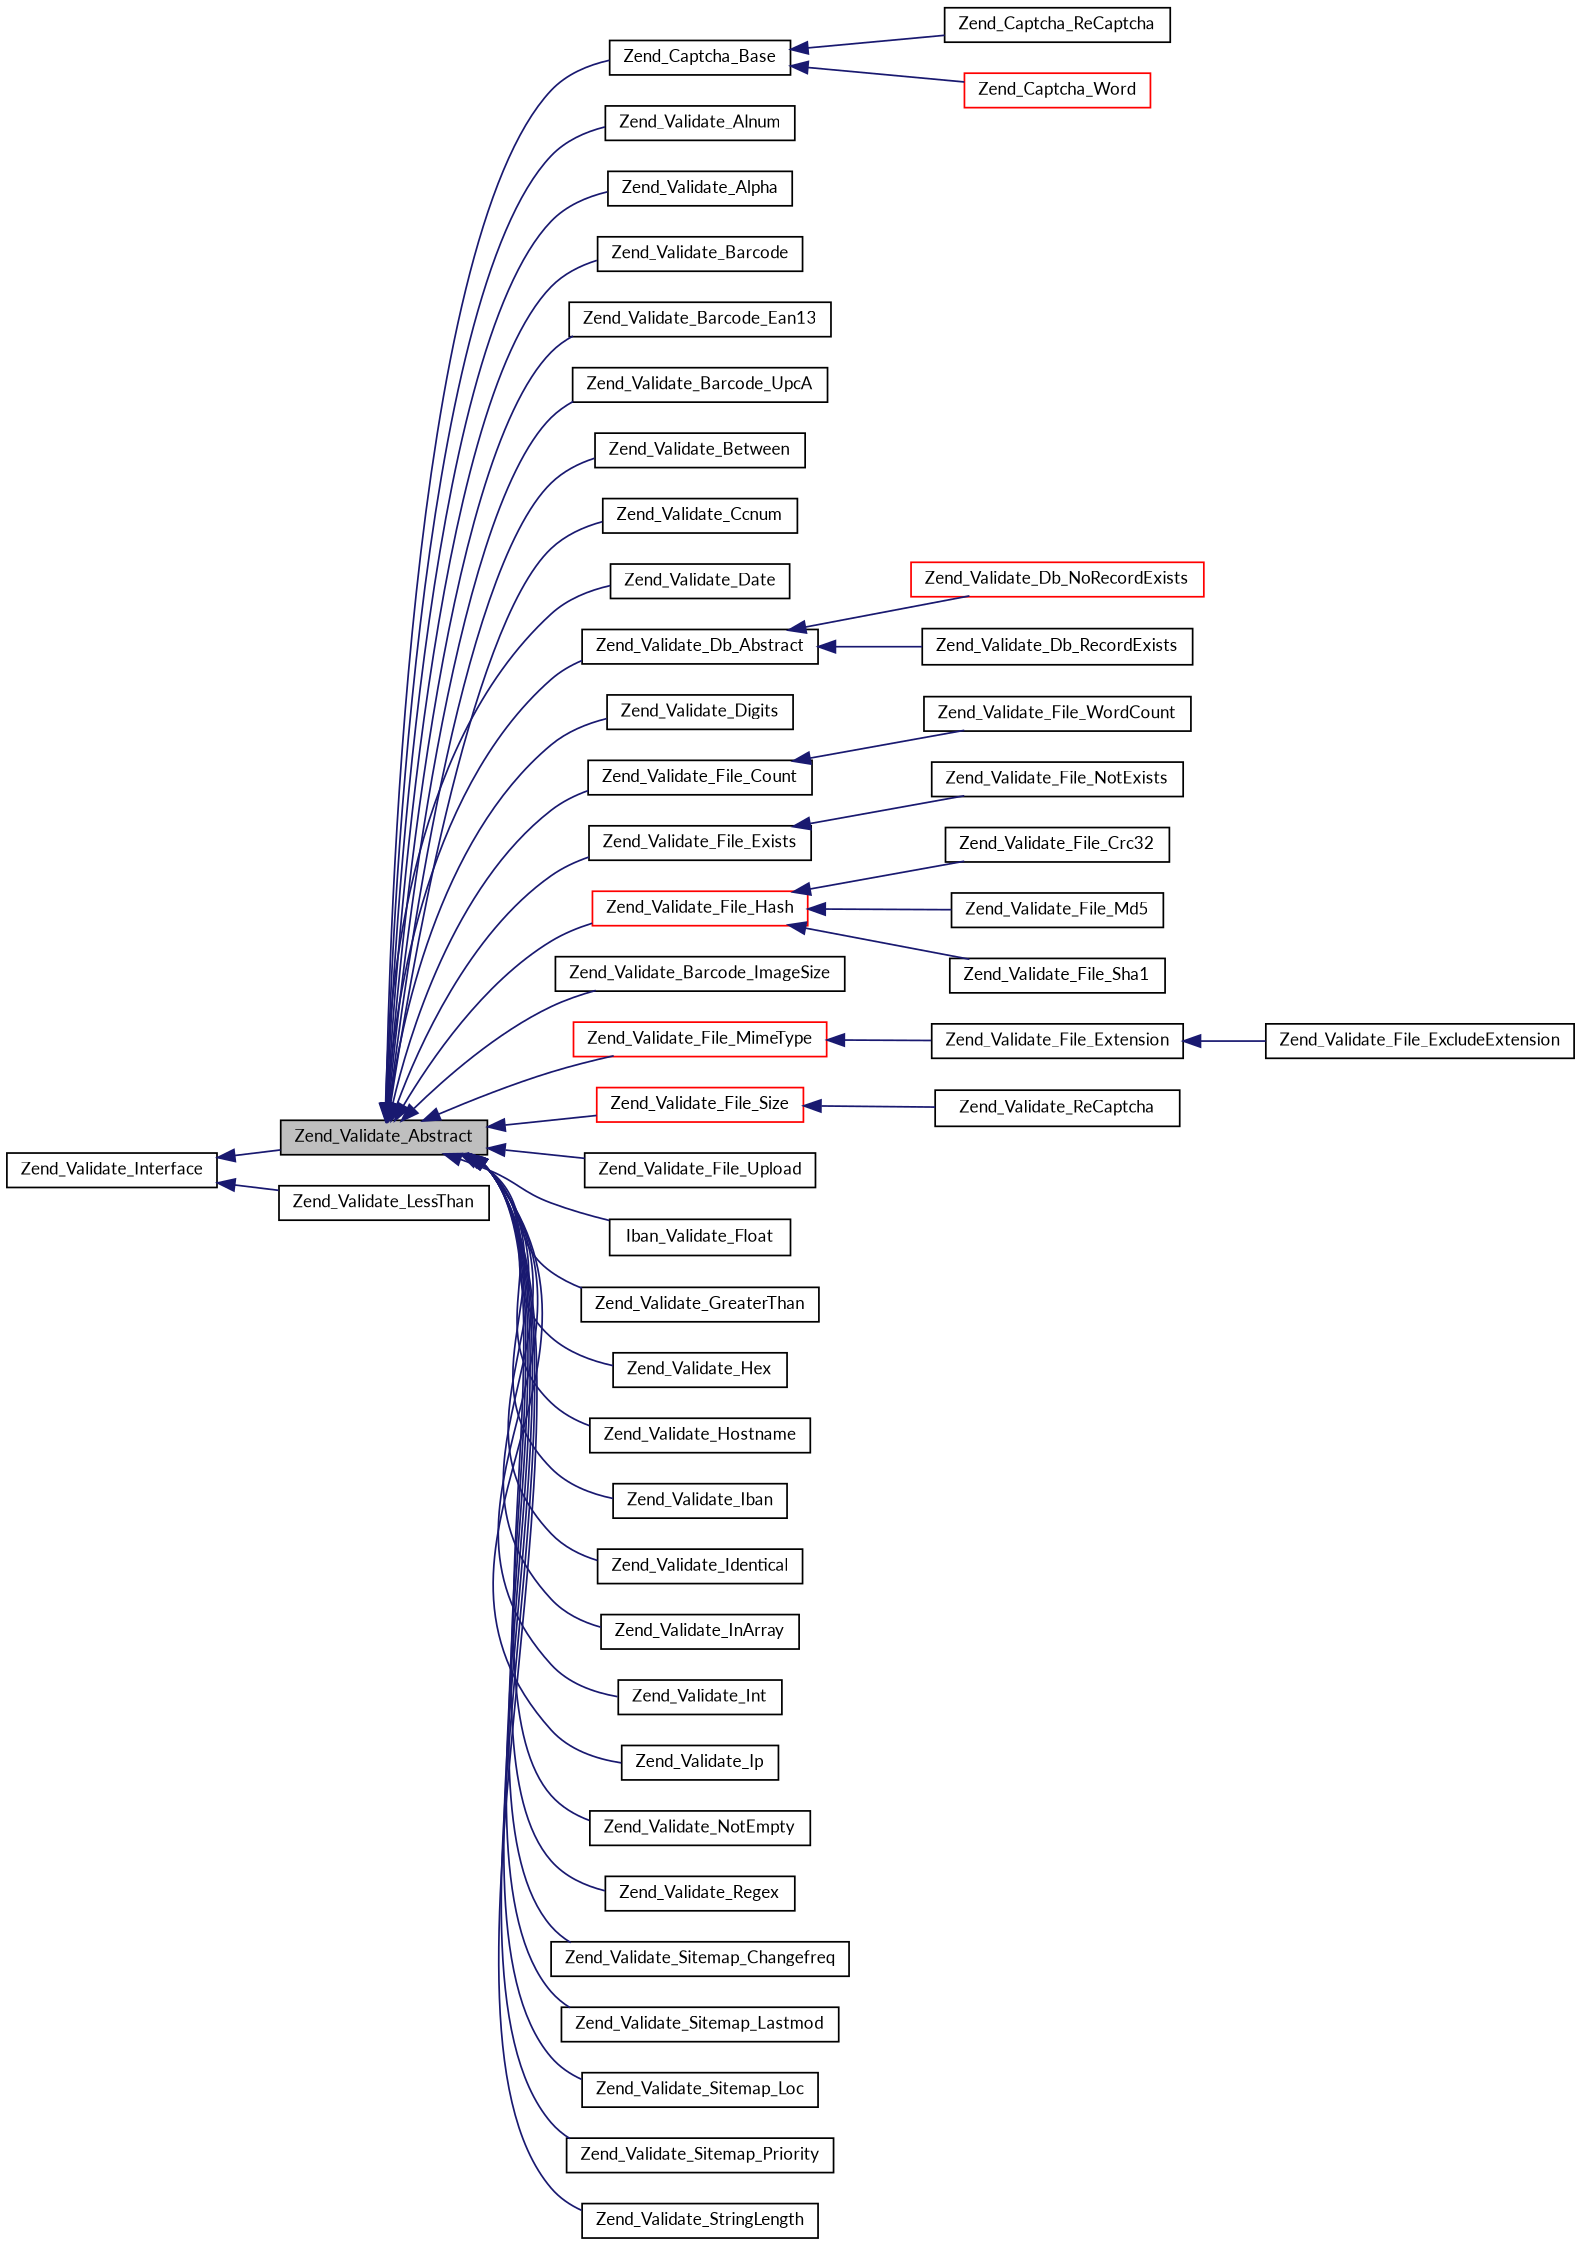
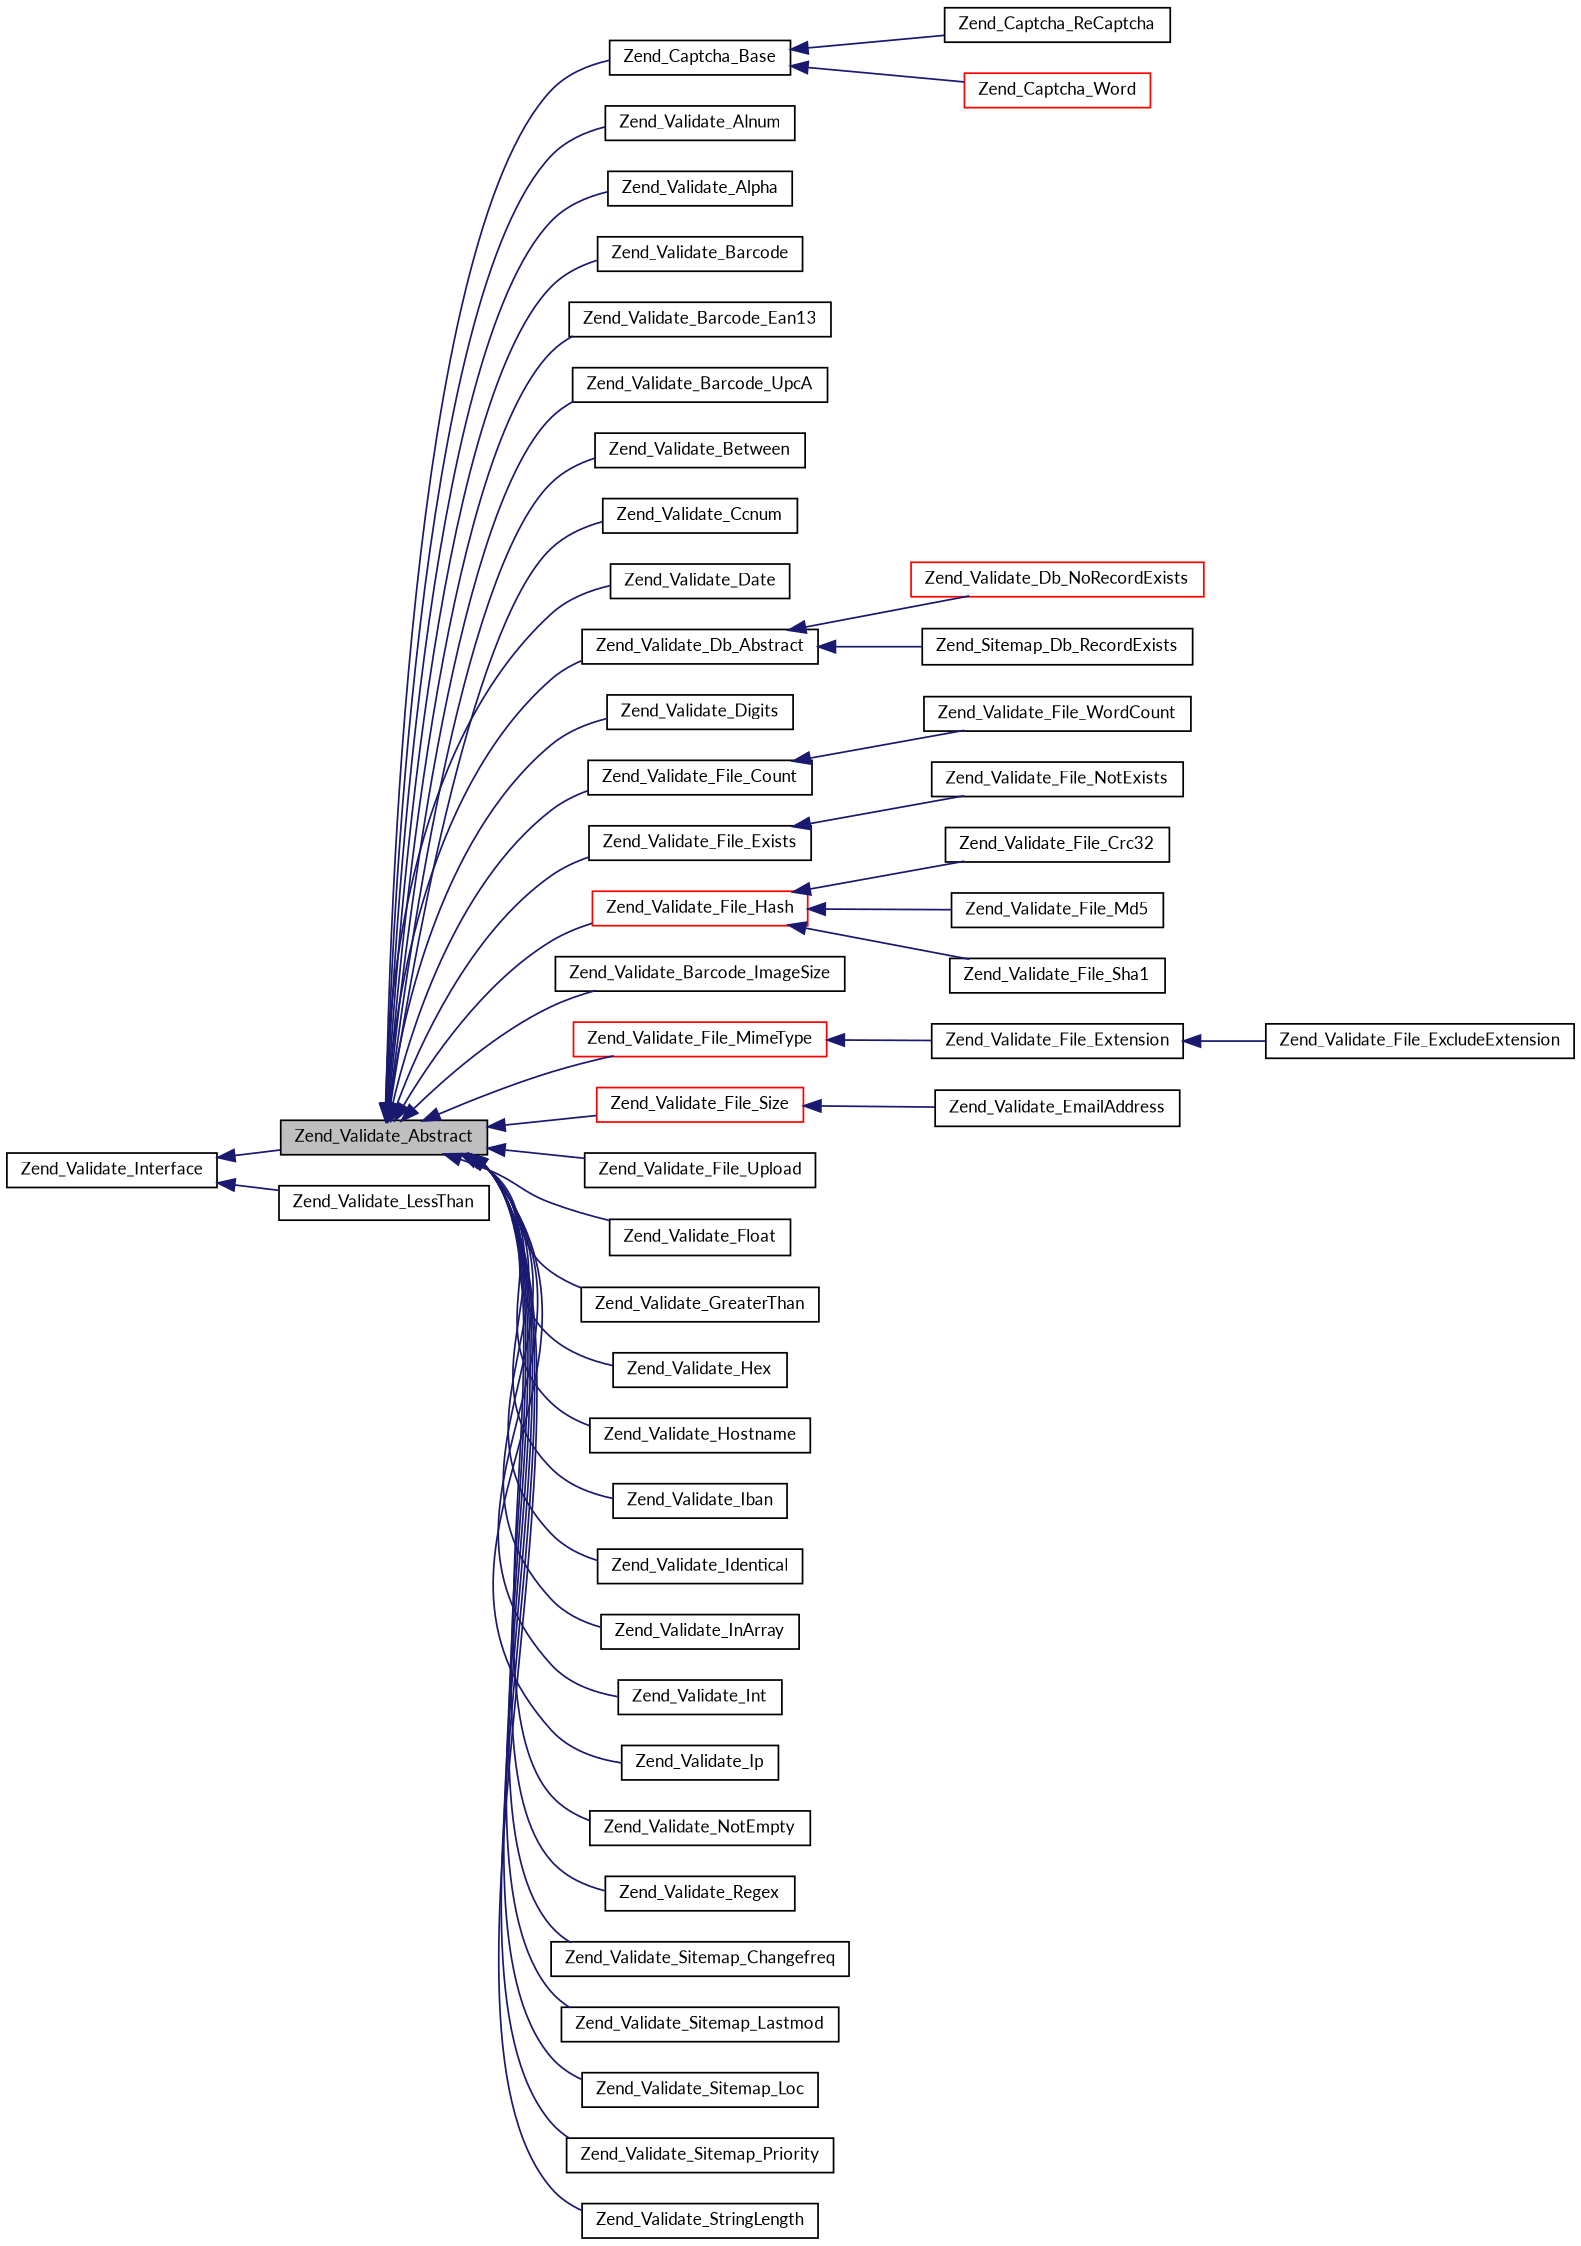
node "Zend_Validate_Db_RecordExists": label "Zend_Validate_Db_RecordExists" -> "Zend_Sitemap_Db_RecordExists"
node "Zend_Validate_ReCaptcha": label "Zend_Validate_ReCaptcha" -> "Zend_Validate_EmailAddress"
node "Iban_Validate_Float": label "Iban_Validate_Float" -> "Zend_Validate_Float"
